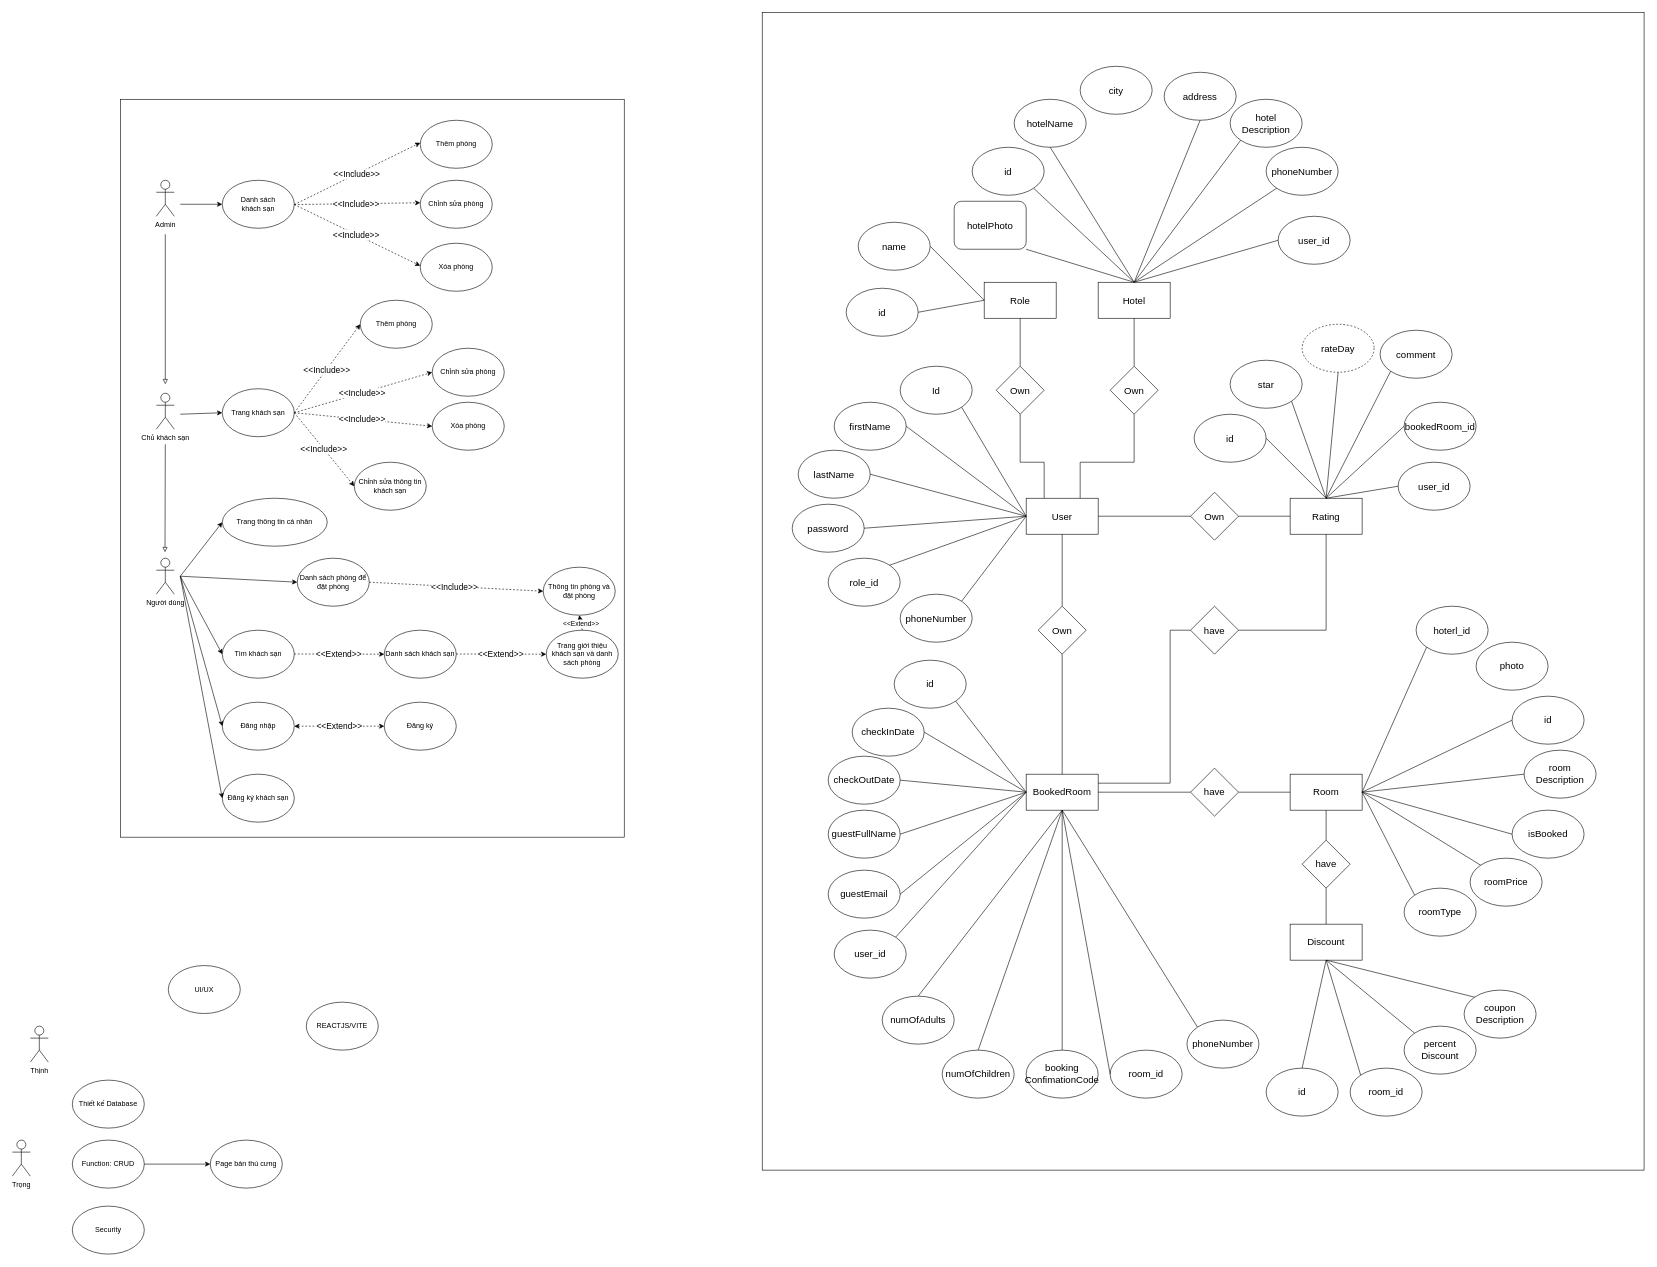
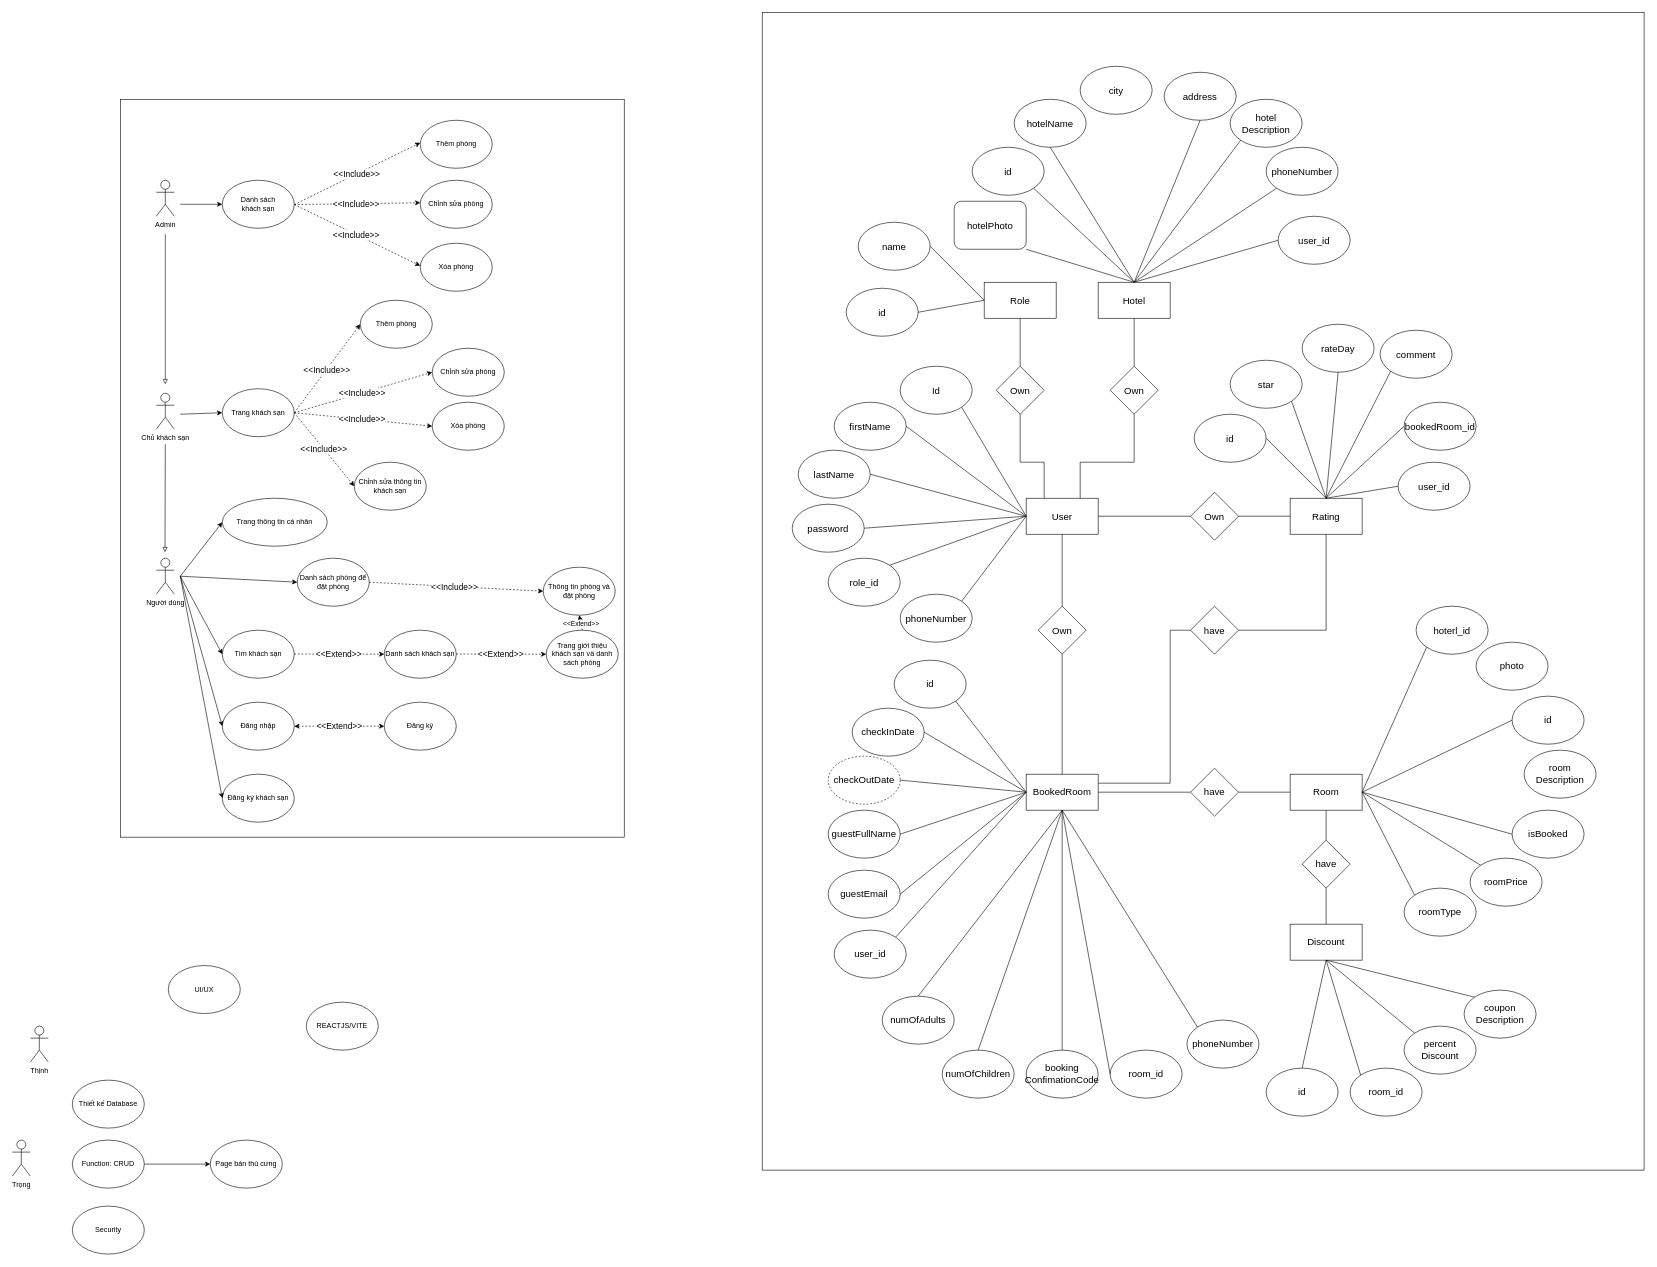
node "rateDay": style dashed -> solid
node "checkOutDate": style solid -> dashed
edge "room Description" -- "Room": removed
